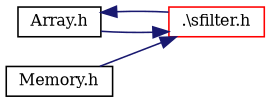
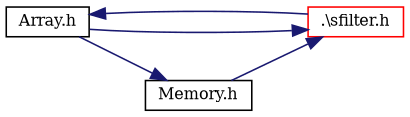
edge "Array.h" -> "Memory.h": added
